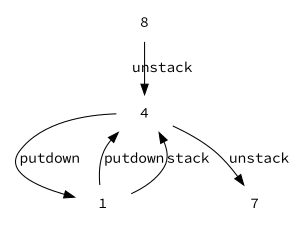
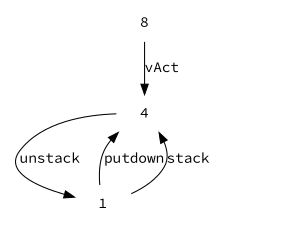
edge "8" -> "4": label "unstack" -> "vAct"
edge "4" -> "1": label "putdown" -> "unstack"
node "7": removed
